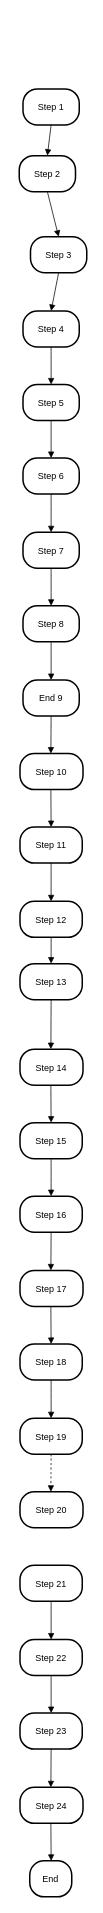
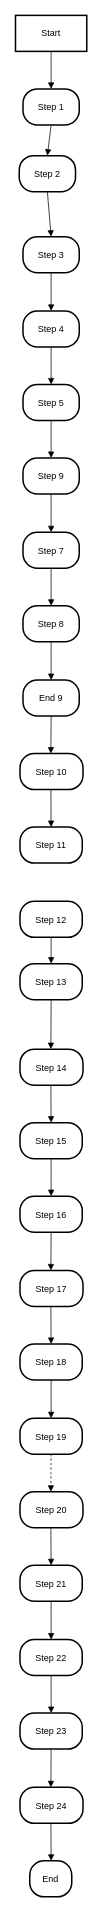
node "Start": added
edge "Start" -> "Step 1": added
node "Step 3": moved (59, 255) -> (51, 255)
node "Step 6": label "Step 6" -> "Step 9"
edge "Step 11" -> "Step 12": removed
edge "Step 20" -> "Step 21": added
